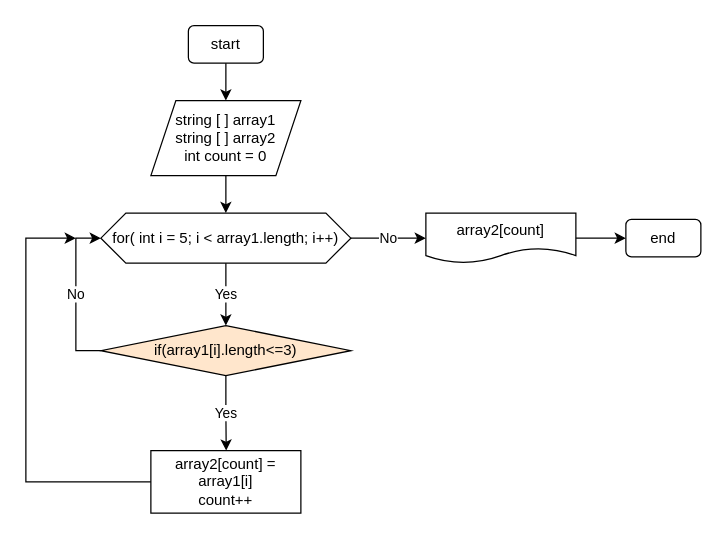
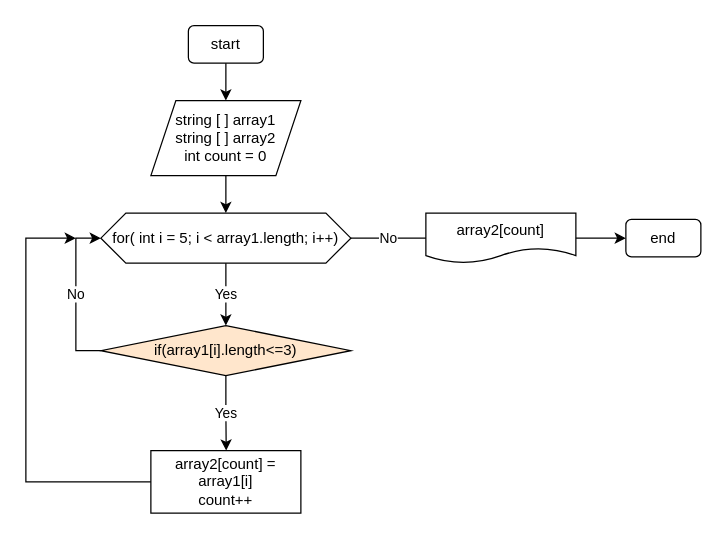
edge "for( int i = 5; i < array1.length; i++)" -> "array2[count]": arrowhead classic -> none
